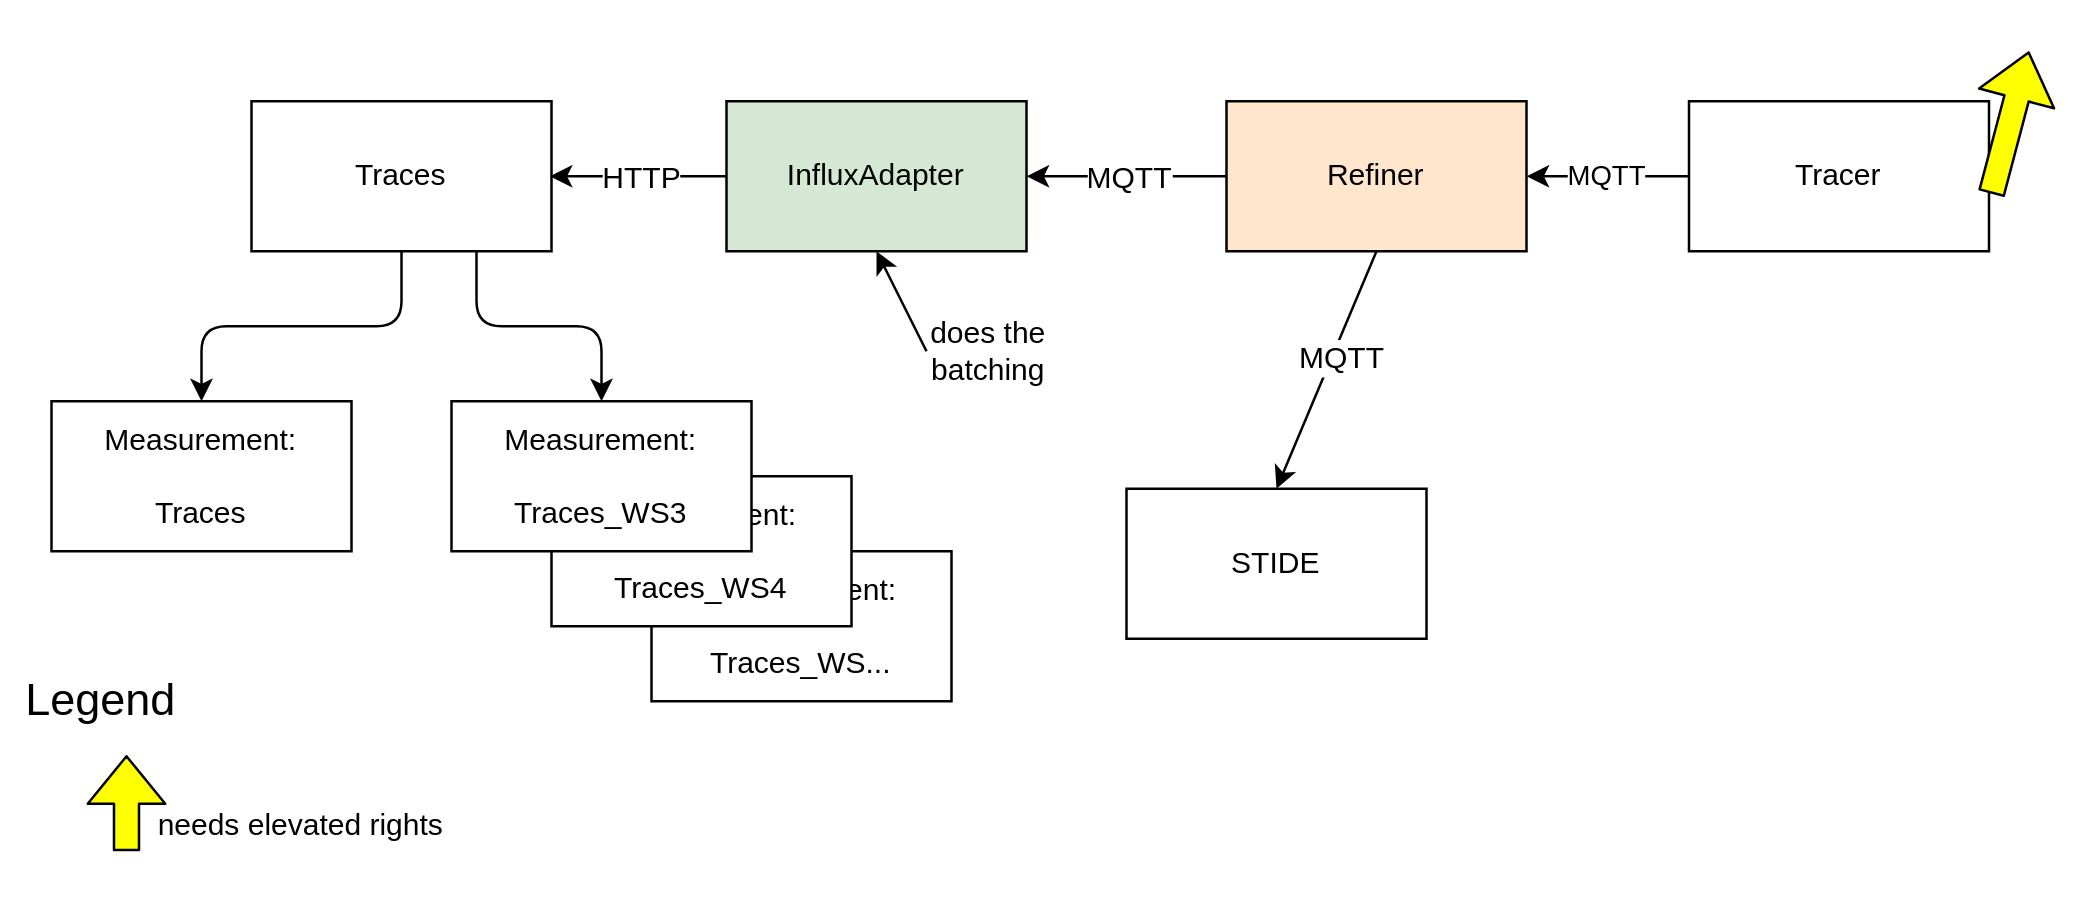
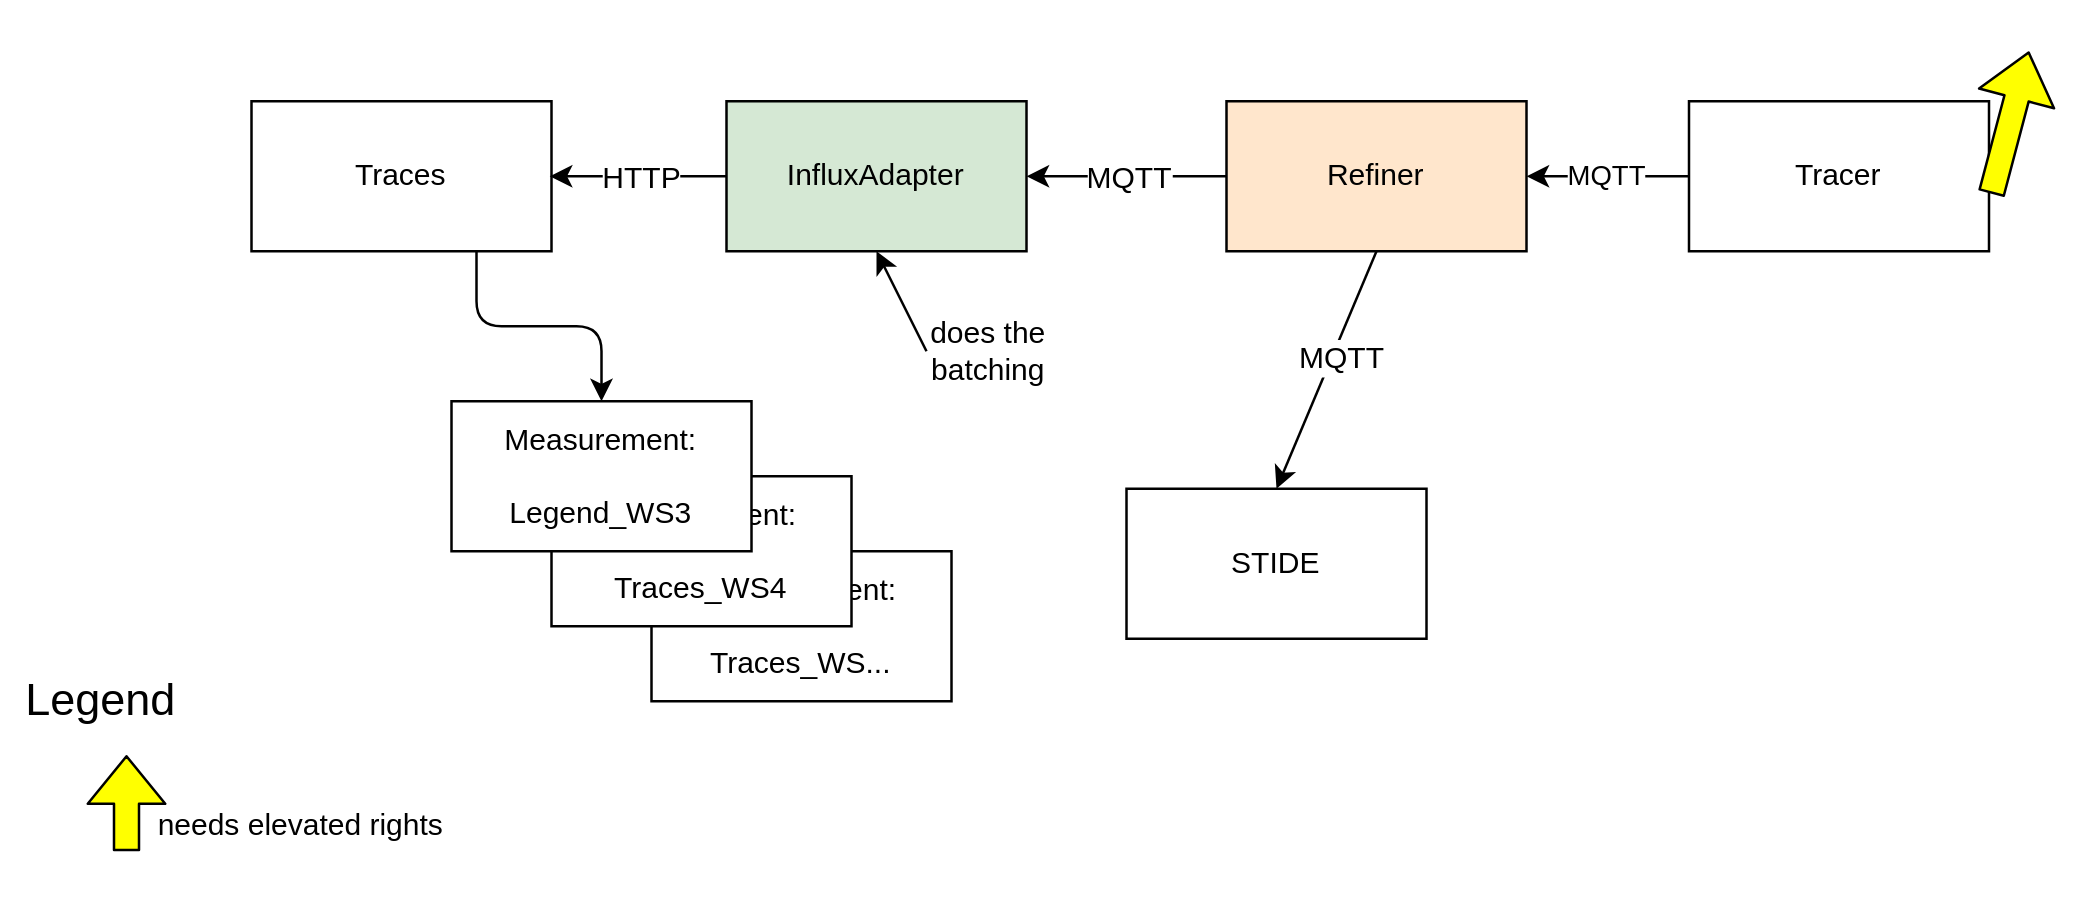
edge "Traces" -> "Measurement: Traces": removed
node "Measurement: Traces": removed
node "Measurement: Traces_WS3": label "Measurement: Traces_WS3" -> "Measurement: Legend_WS3"
